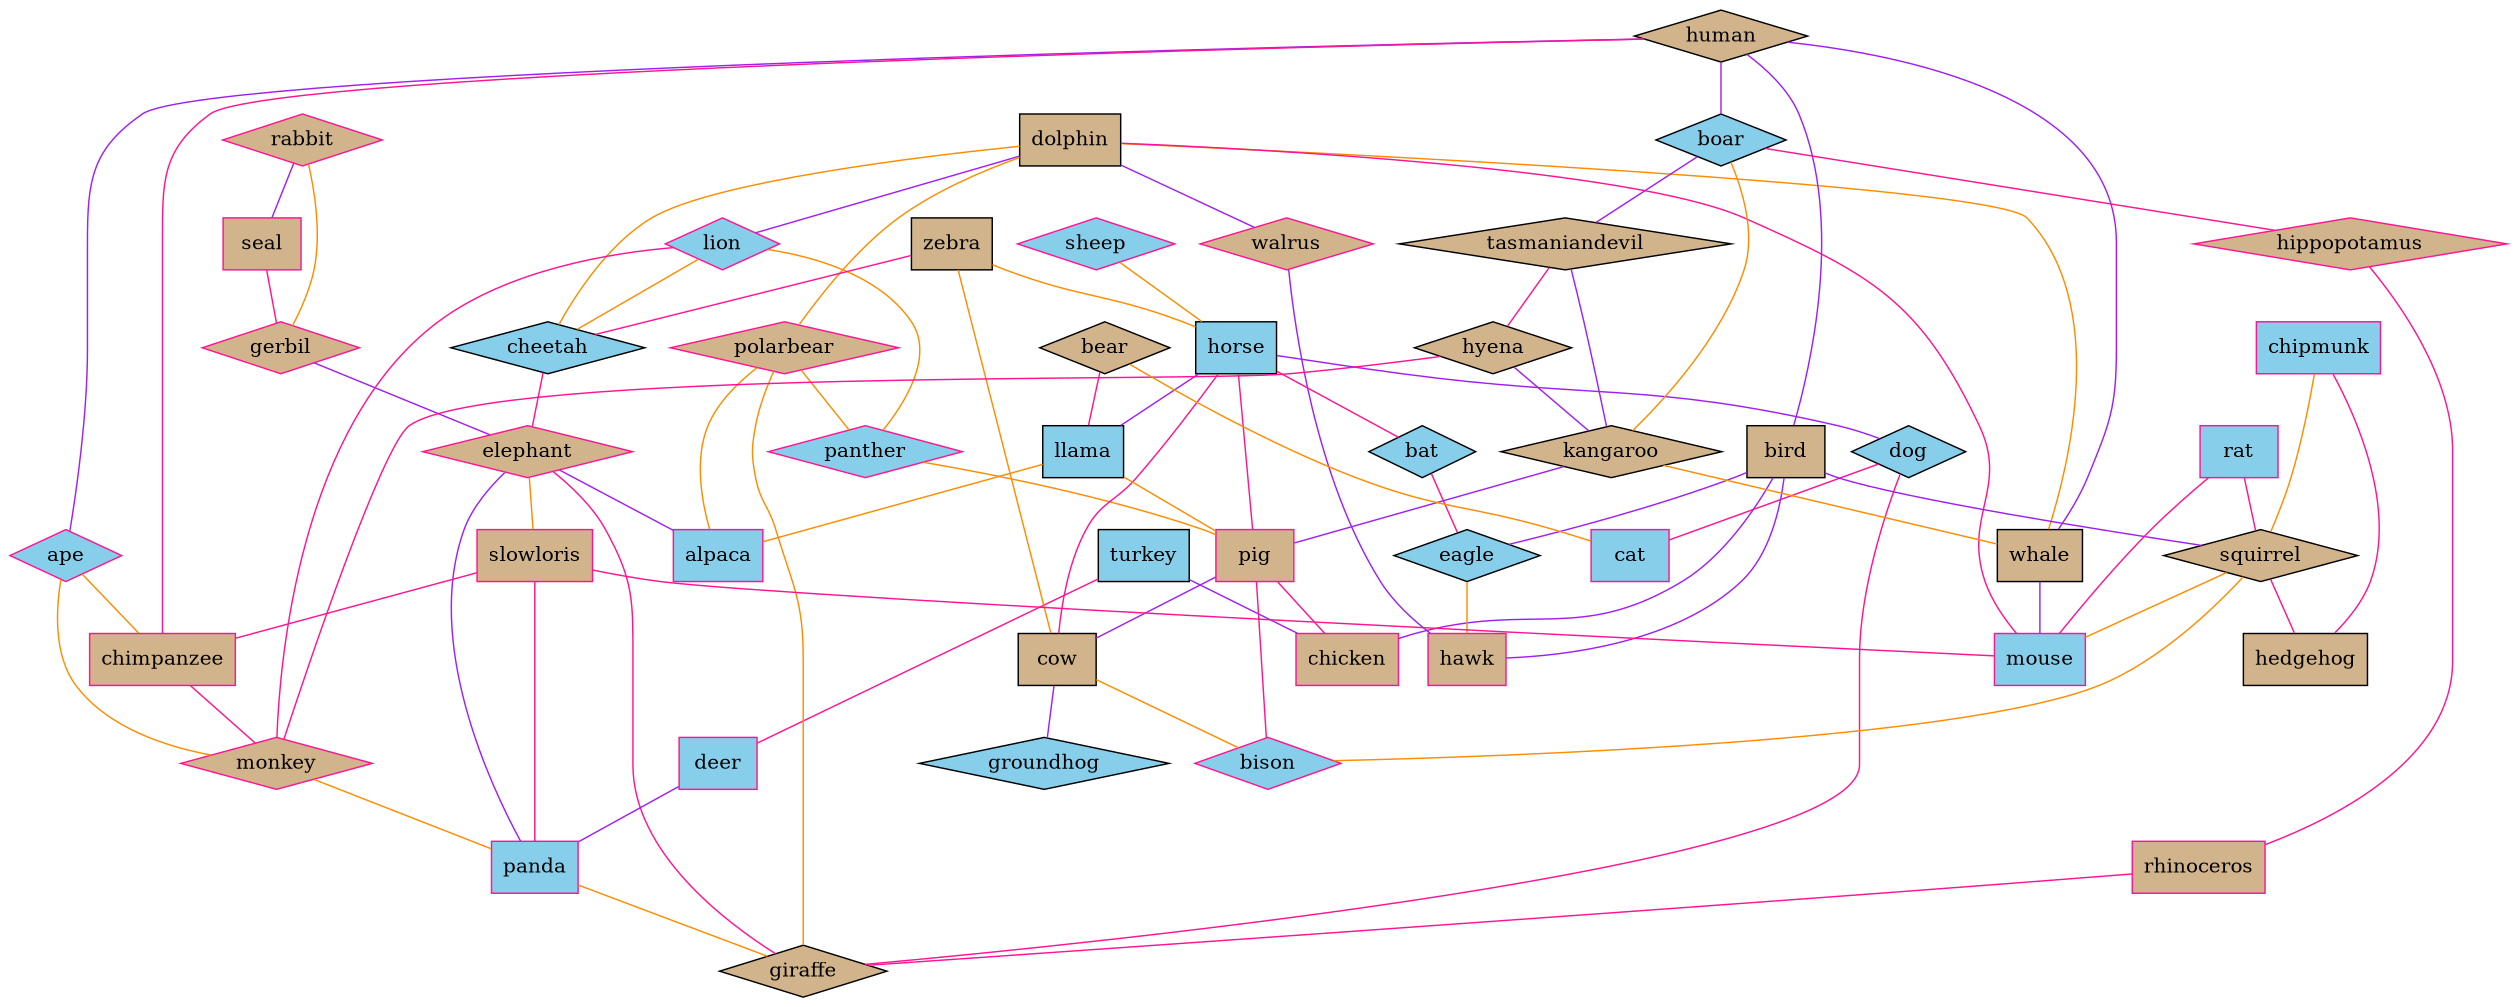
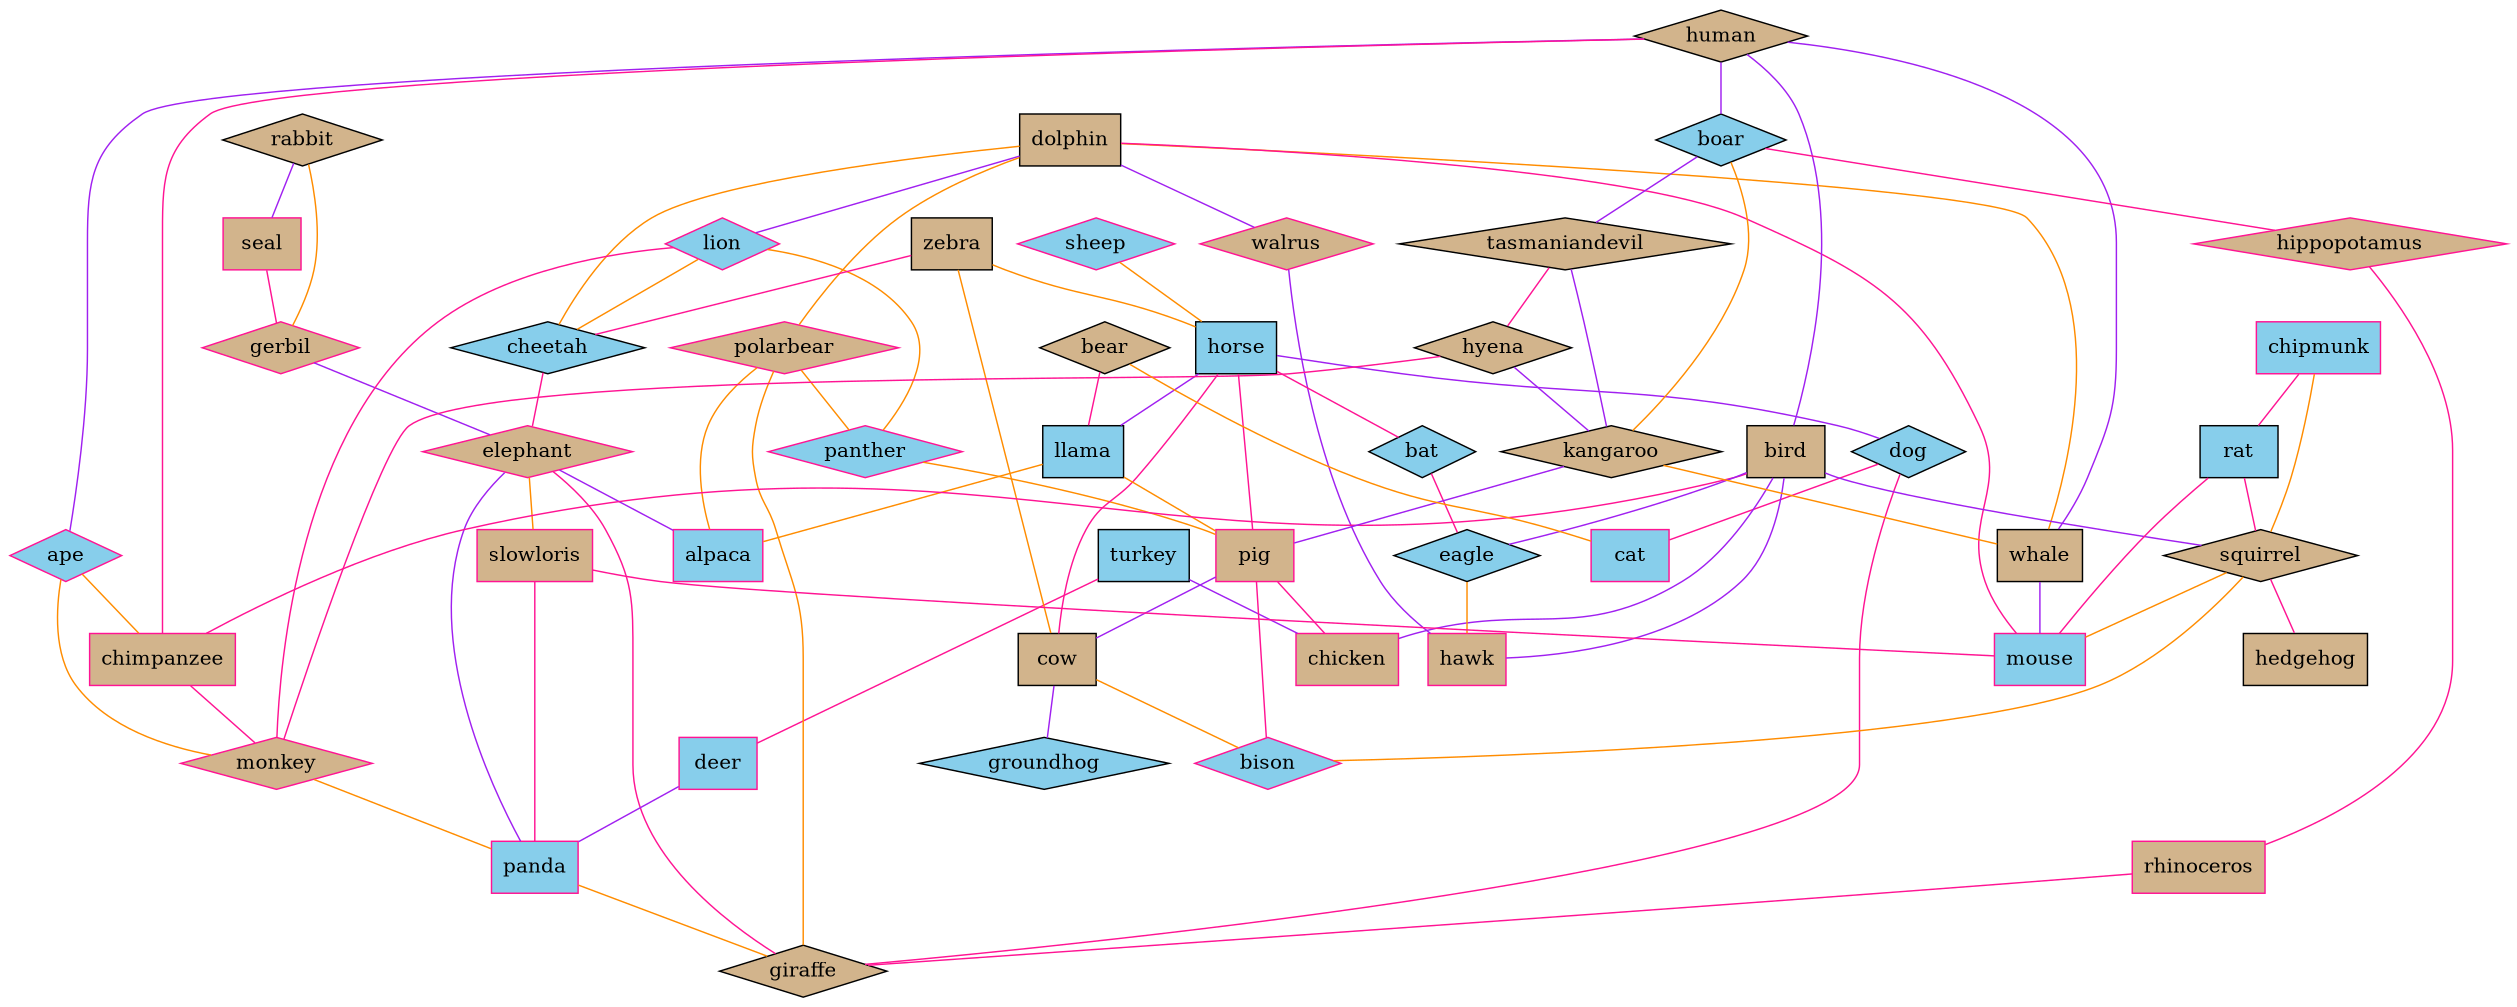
node "rabbit": color deeppink -> black
node "rat": color deeppink -> black
edge "chipmunk" -- "hedgehog": now "chipmunk" -- "rat"
edge "slowloris" -- "chimpanzee": now "bird" -- "chimpanzee"
